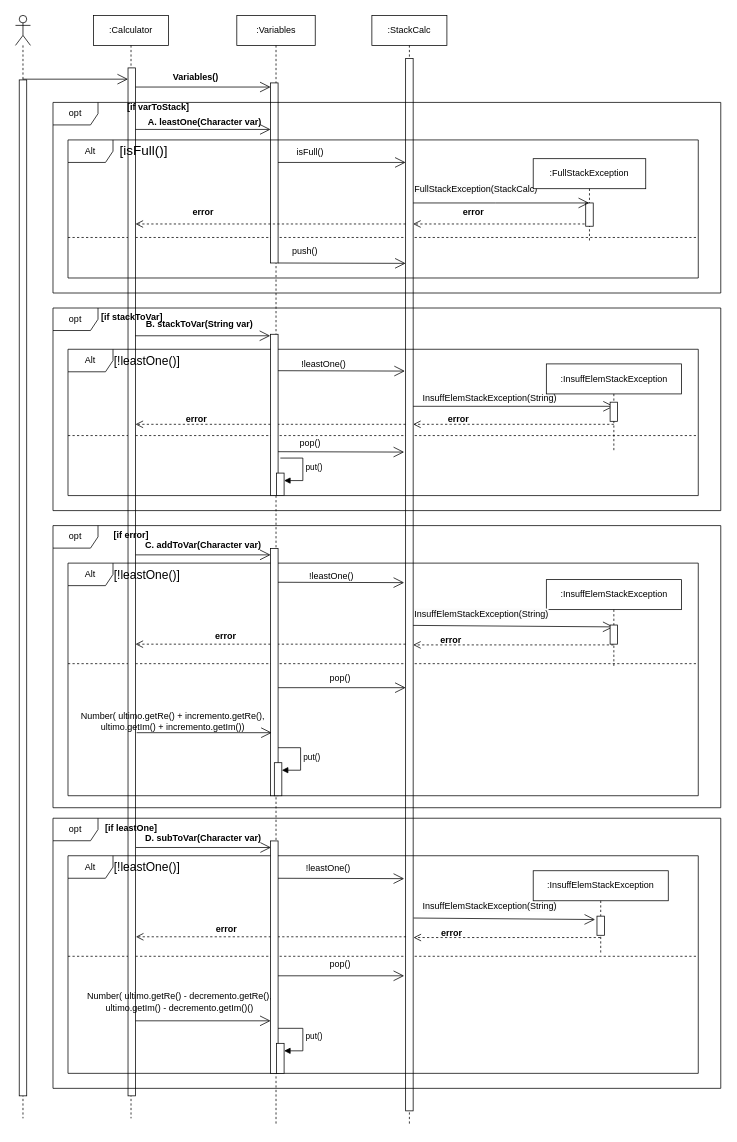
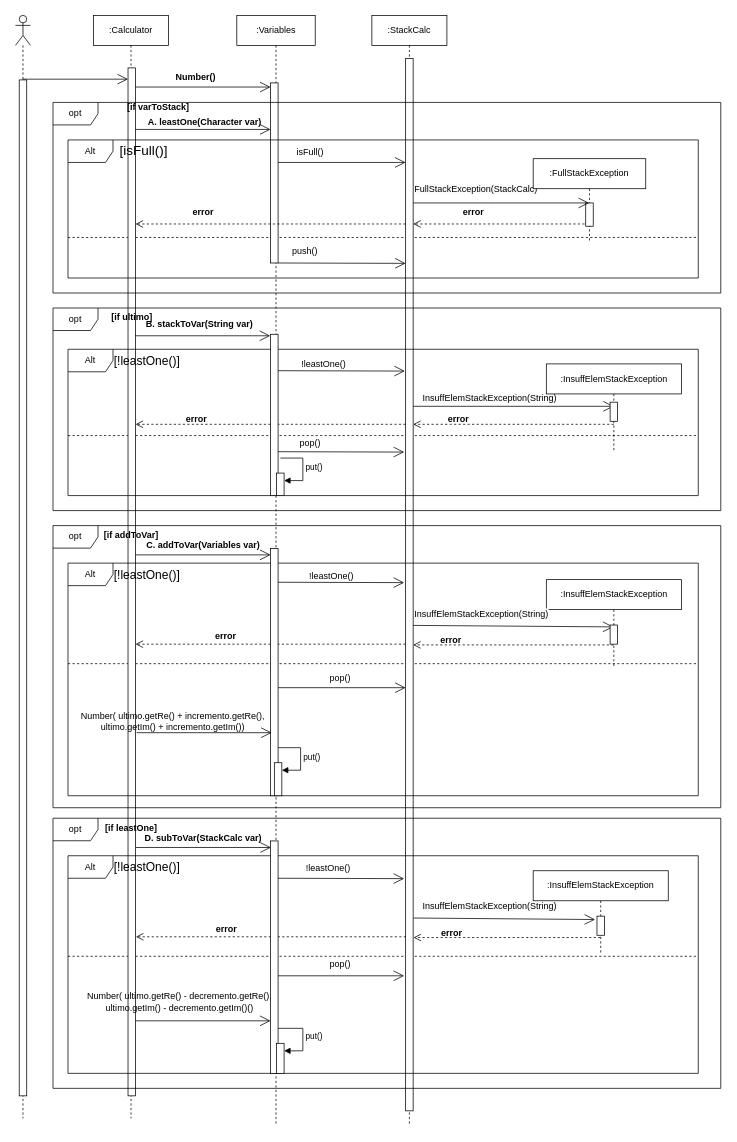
node "Variables()": label "Variables()" -> "Number()"
node "[if stackToVar]": label "[if stackToVar]" -> "[if ultimo]"
node "[if error]": label "[if error]" -> "[if addToVar]"
node "C. addToVar(Character var)": label "C. addToVar(Character var)" -> "C. addToVar(Variables var)"
node "D. subToVar(Character var)": label "D. subToVar(Character var)" -> "D. subToVar(StackCalc var)"
